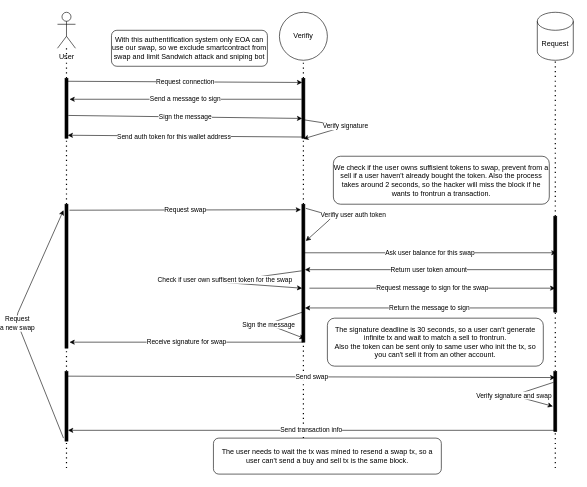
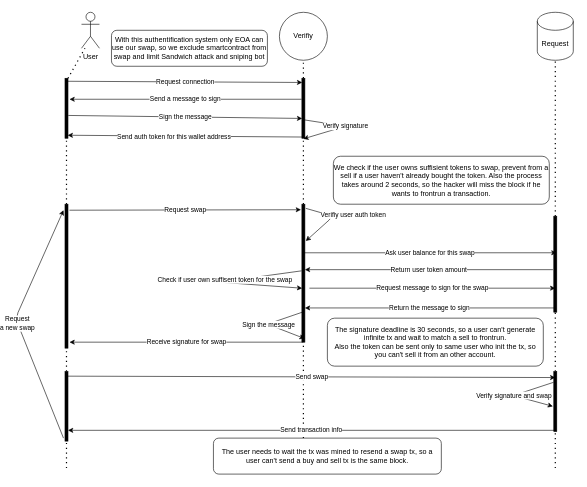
node "User": moved (66, 30) -> (90, 30)
